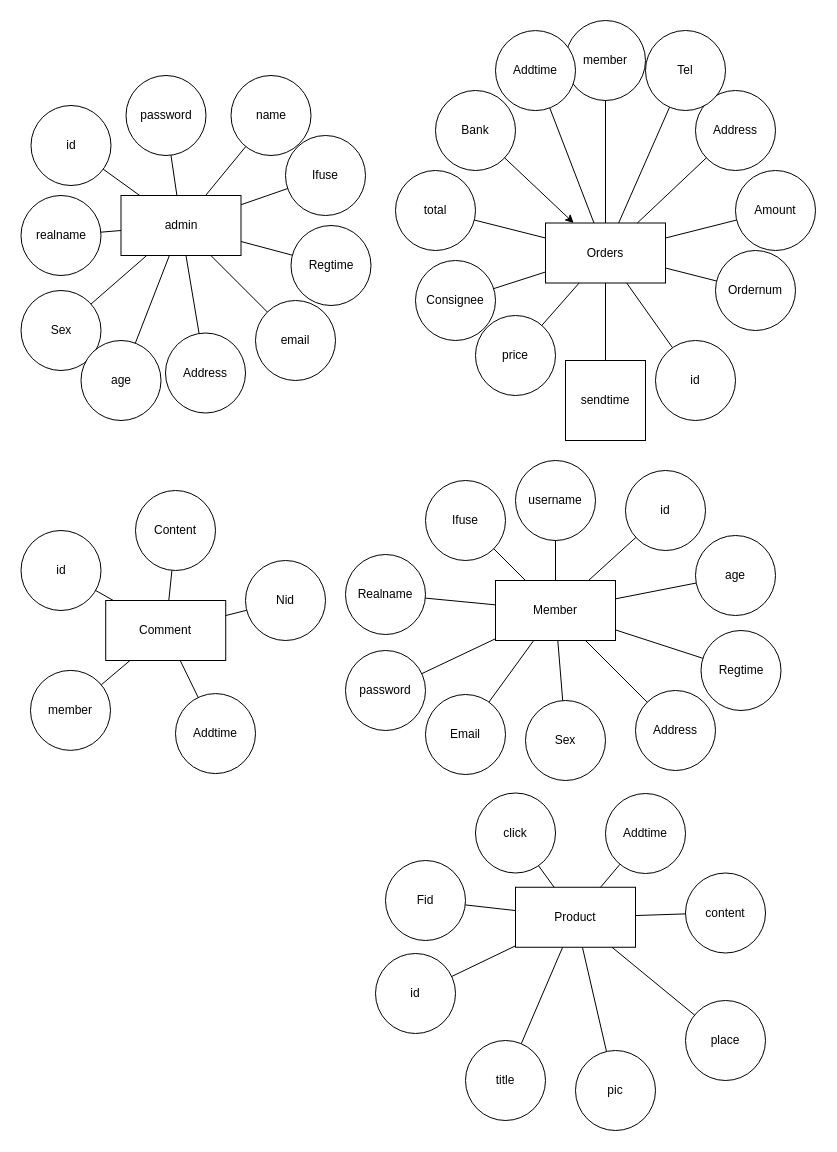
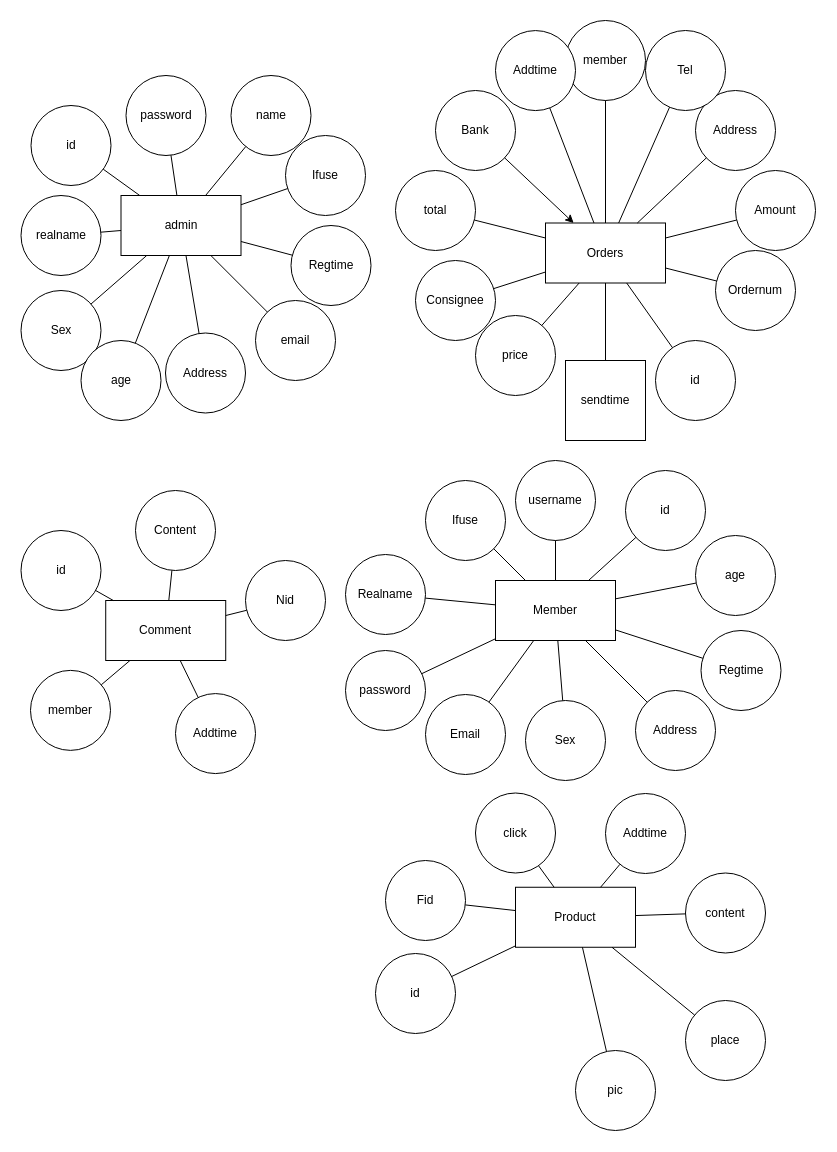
edge "Product" -- "title": removed
node "title": removed
